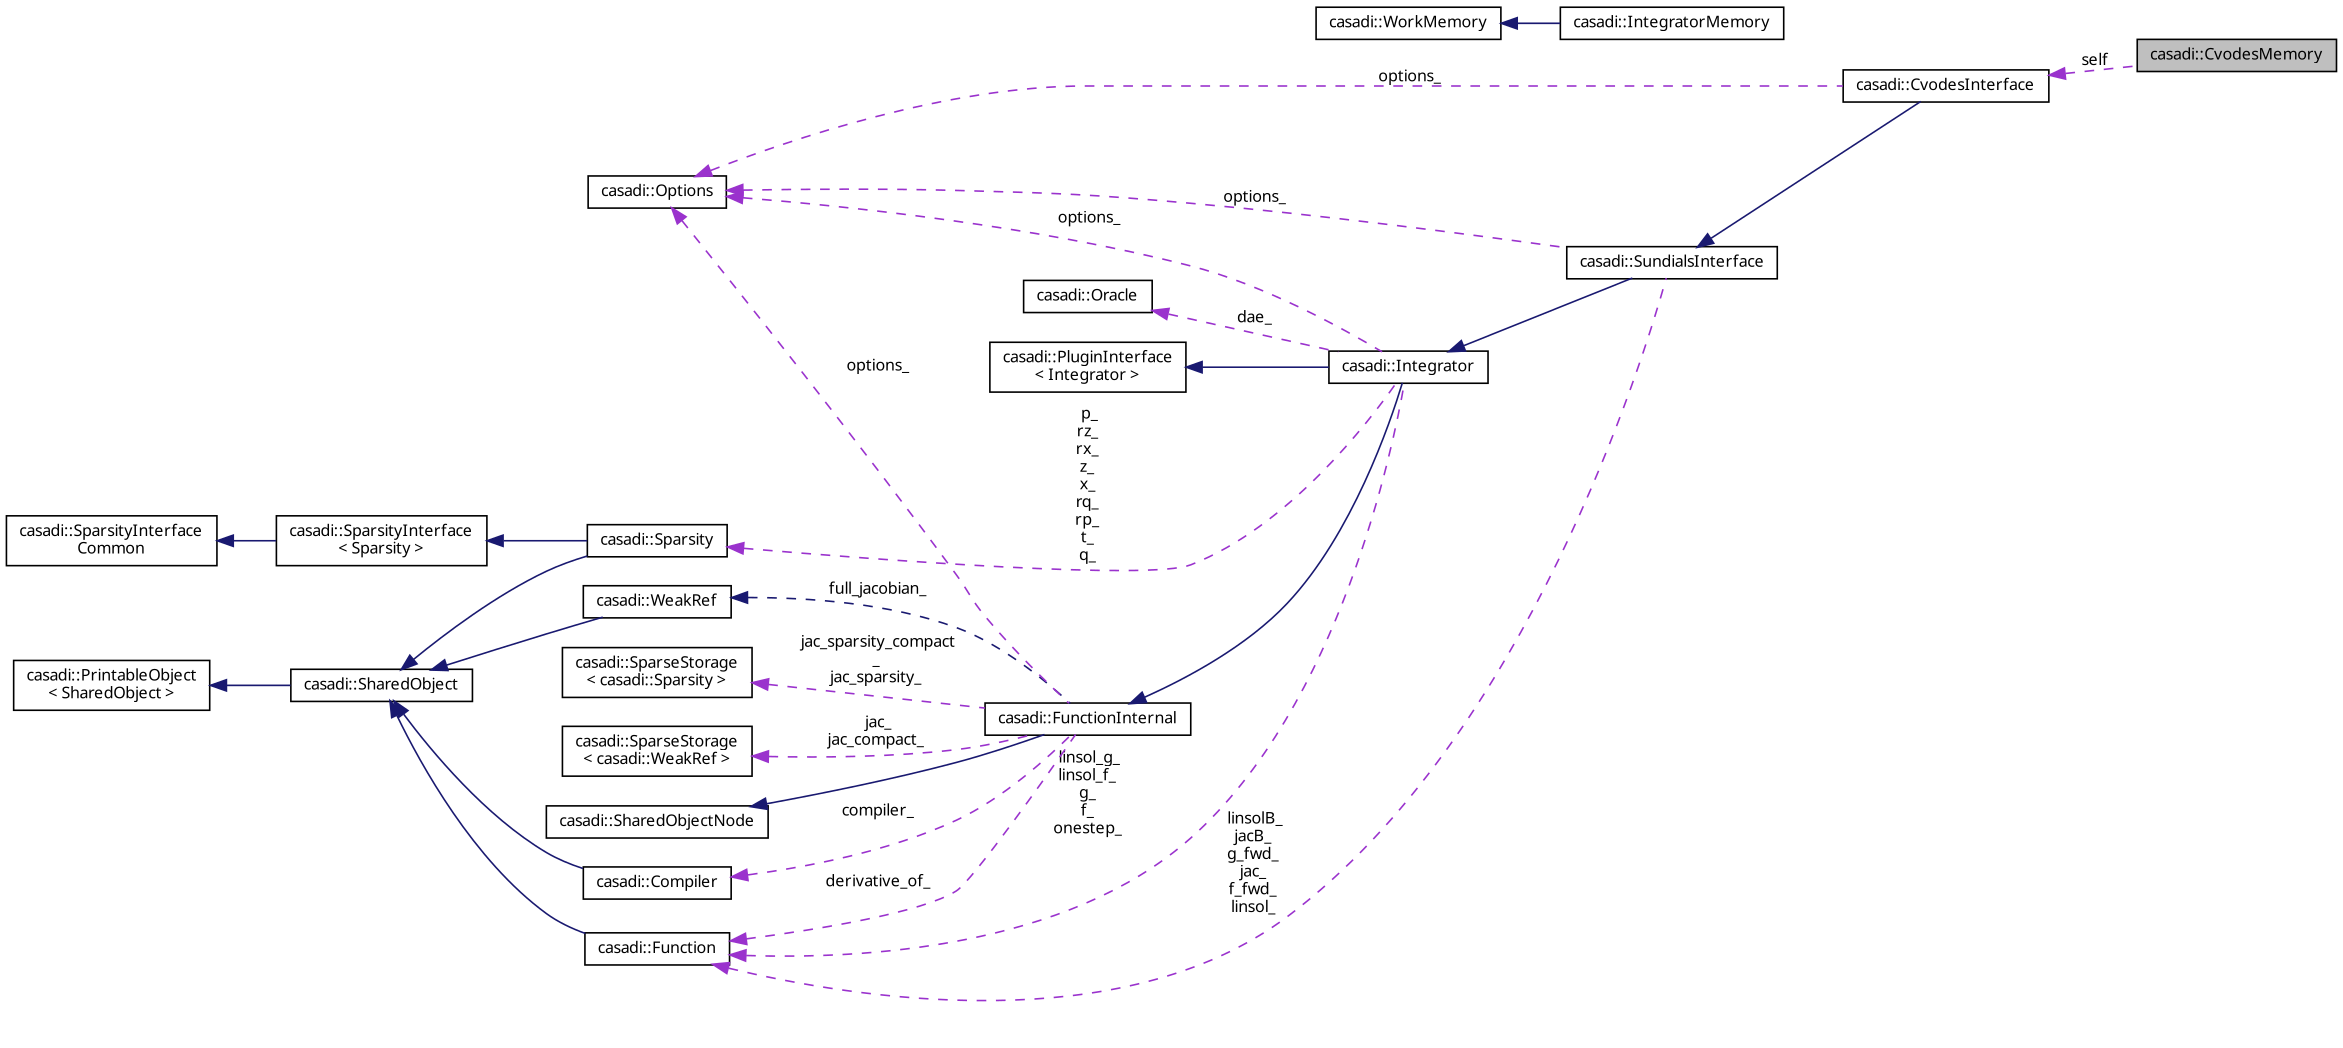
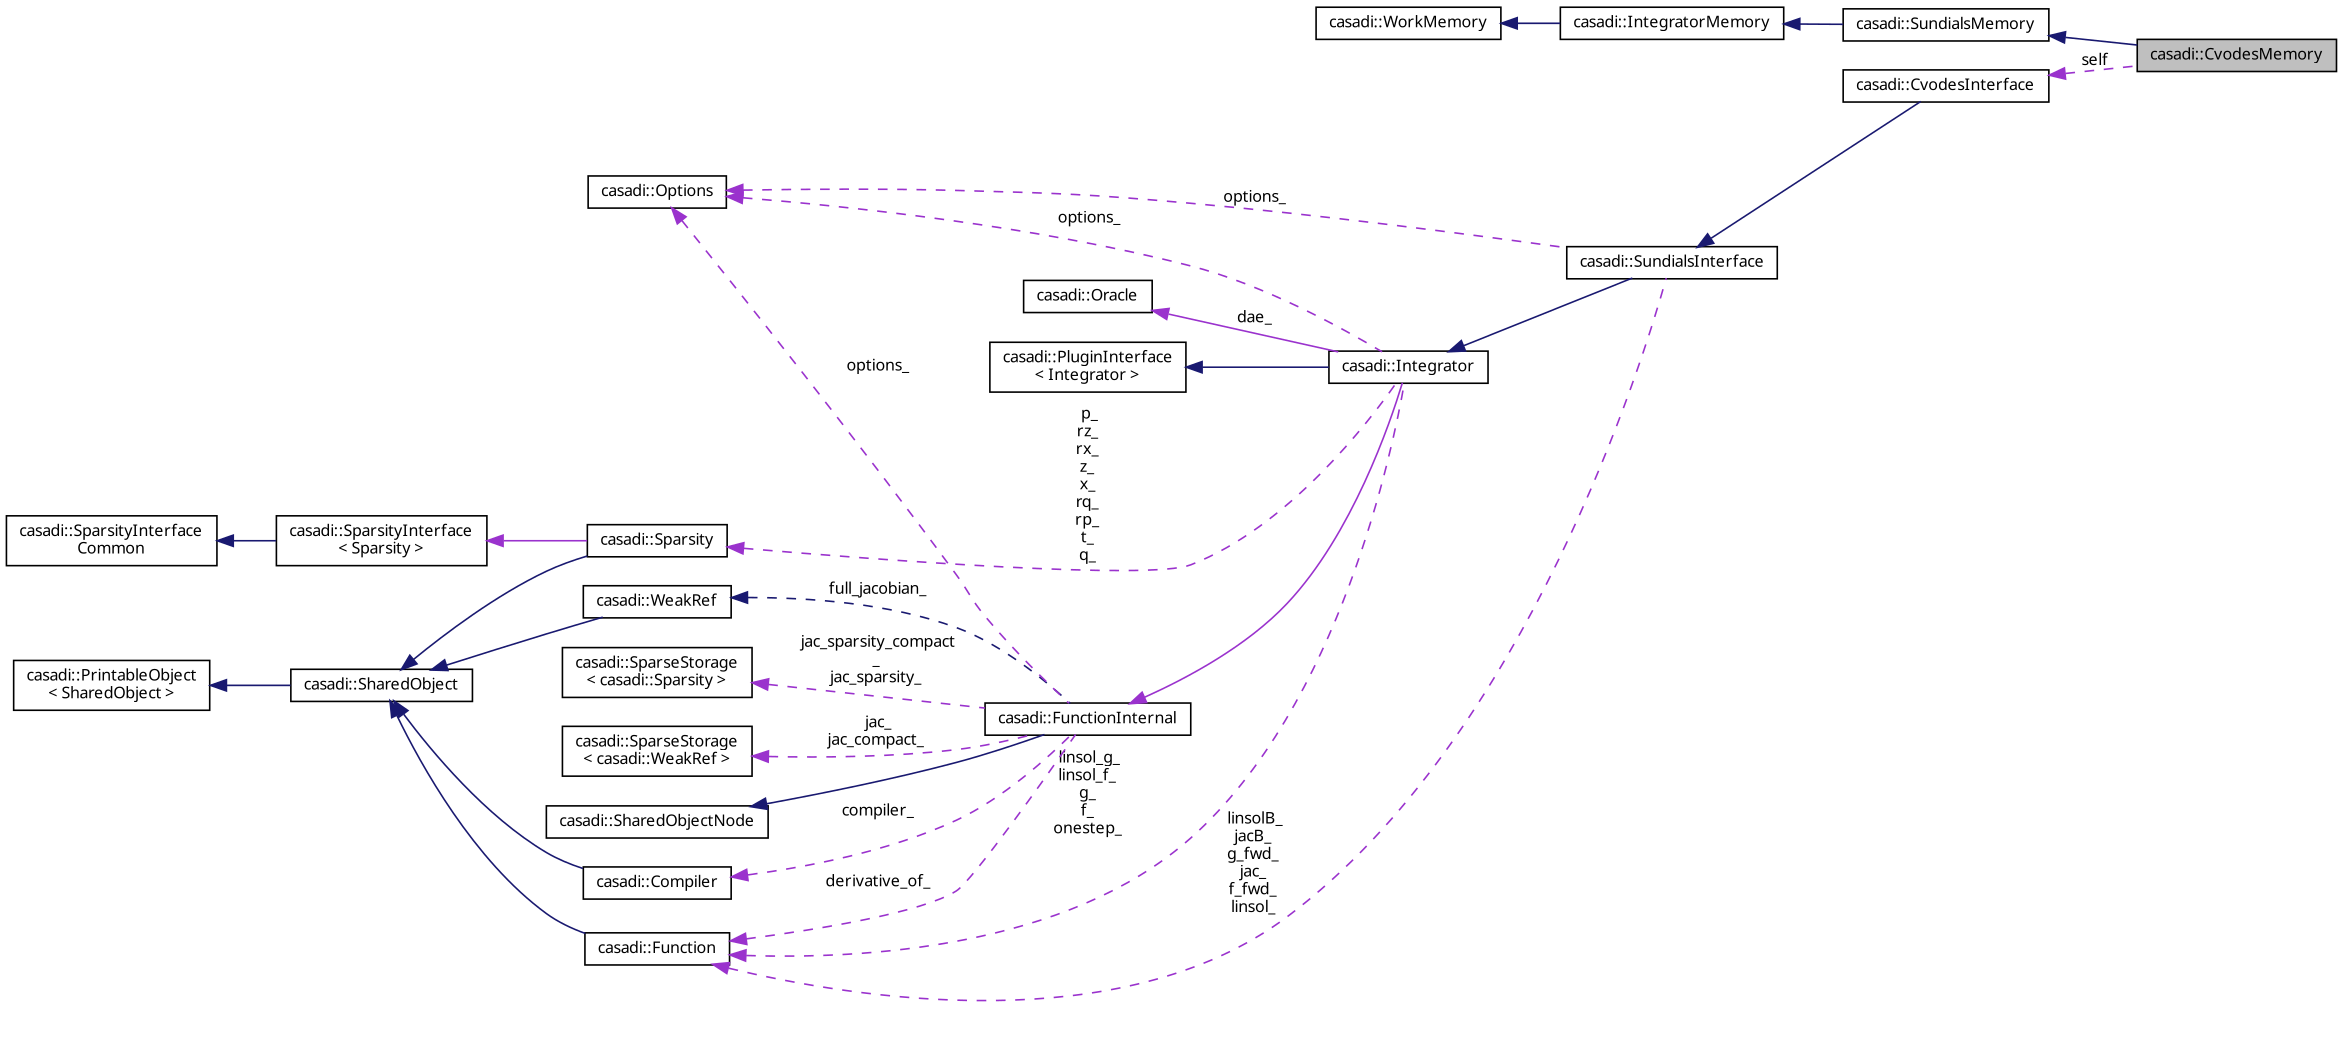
node "casadi::SundialsMemory": added
edge "casadi::CvodesInterface" -> "casadi::Options": removed, label "options_"
edge "casadi::Integrator" -> "casadi::Oracle": style dashed -> solid
edge "casadi::Sparsity" -> "casadi::SparsityInterface < Sparsity >": color midnightblue -> darkorchid3
edge "casadi::Integrator" -> "casadi::FunctionInternal": color midnightblue -> darkorchid3
